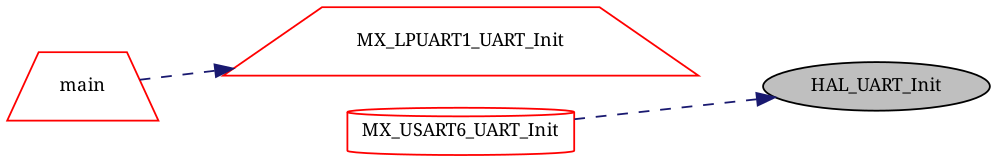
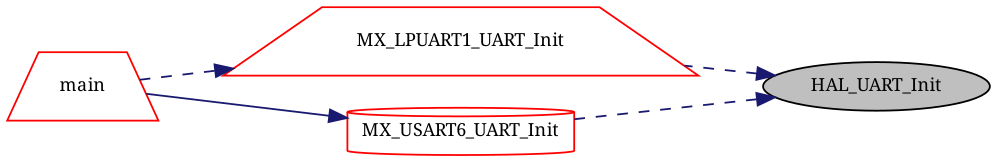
edge "MX_LPUART1_UART_Init" -> "HAL_UART_Init": added
edge "main" -> "MX_USART6_UART_Init": added
